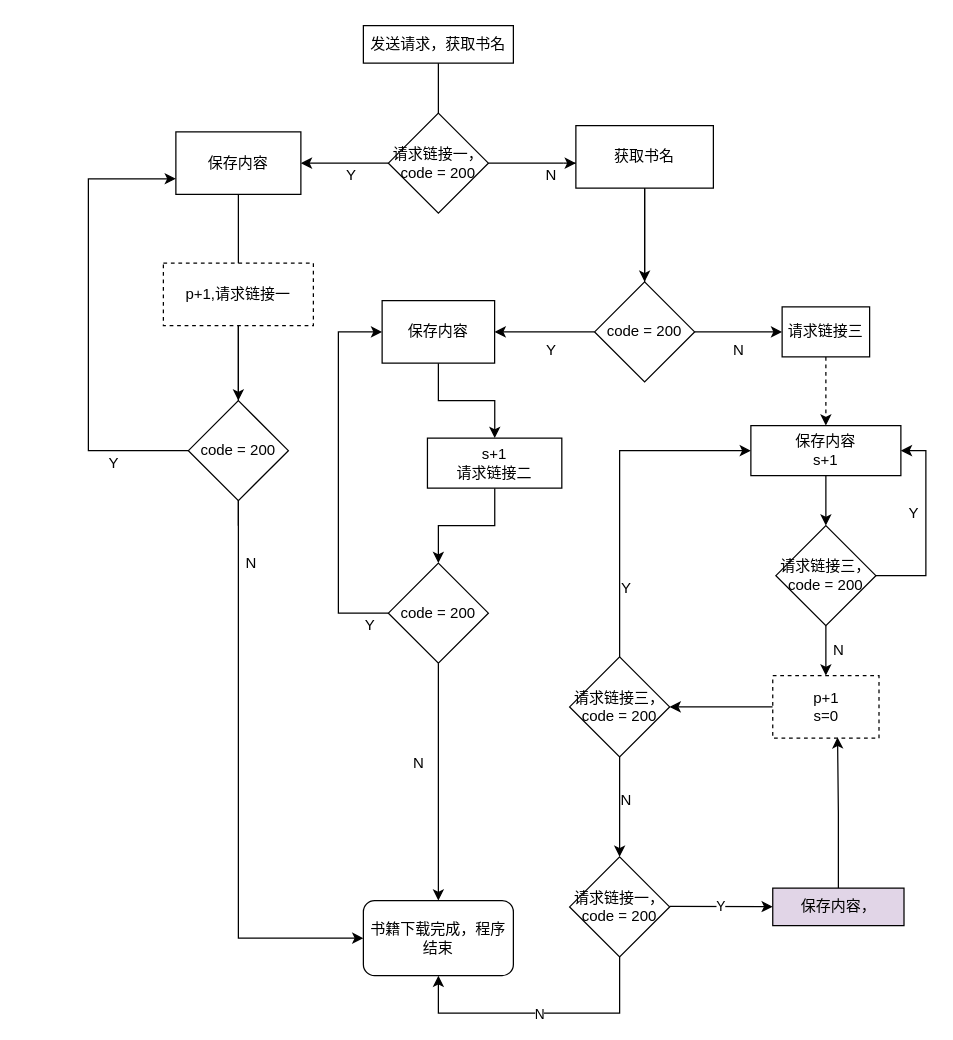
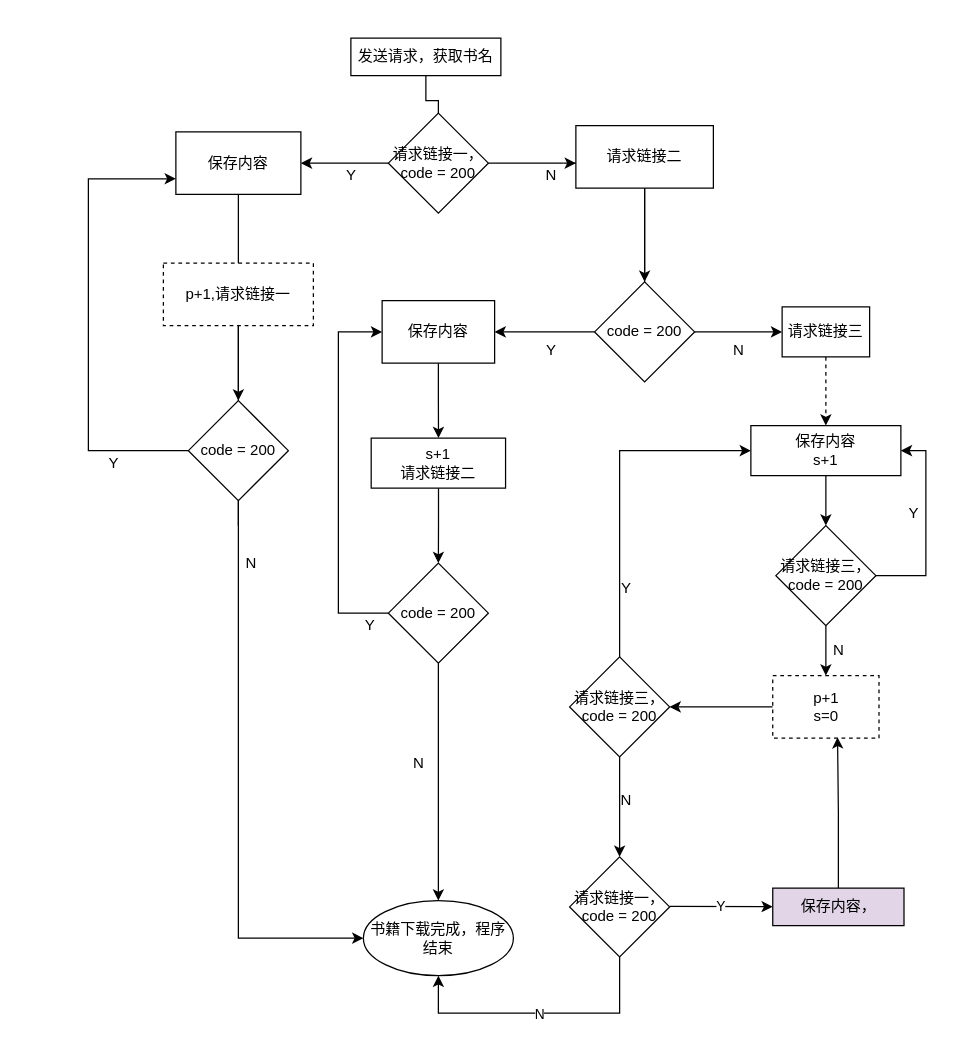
node "发送请求，获取书名": moved (438, 44) -> (426, 57)
node "获取书名": label "获取书名" -> "请求链接二"
node "s+1 请求链接二": moved (494, 463) -> (438, 463)
node "书籍下载完成，程序结束": shape rounded rectangle -> ellipse
